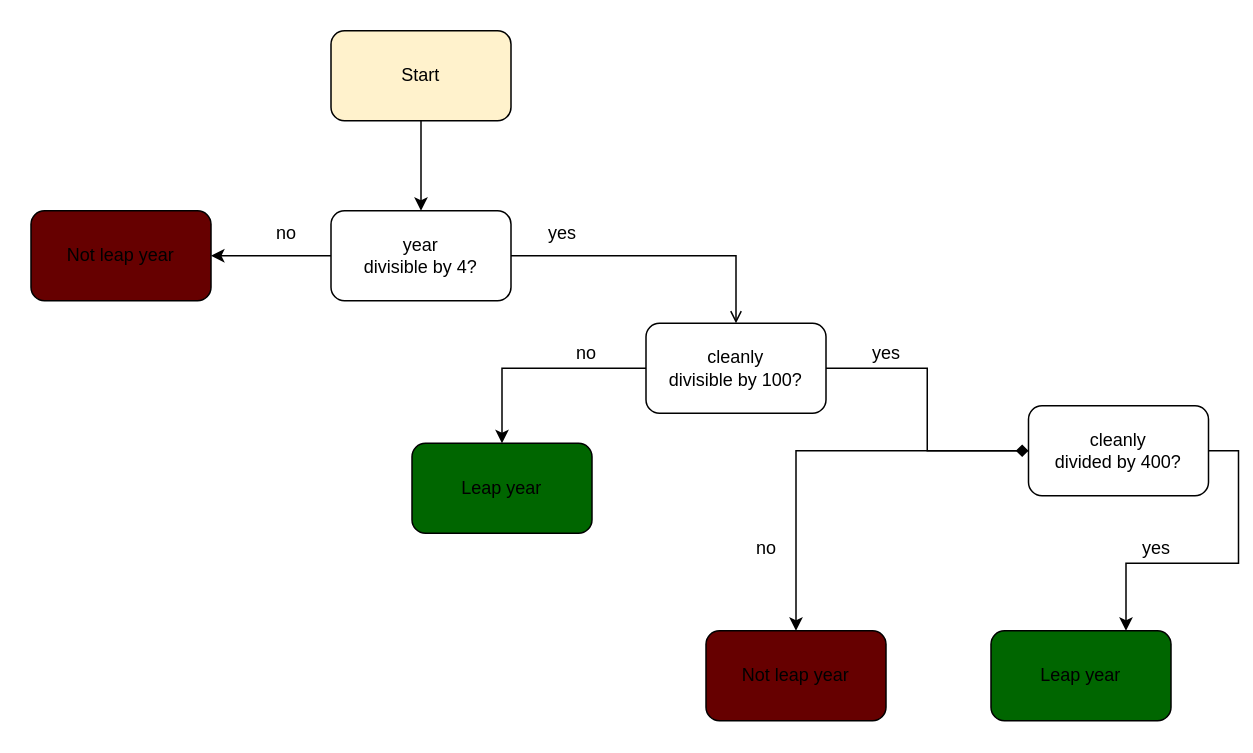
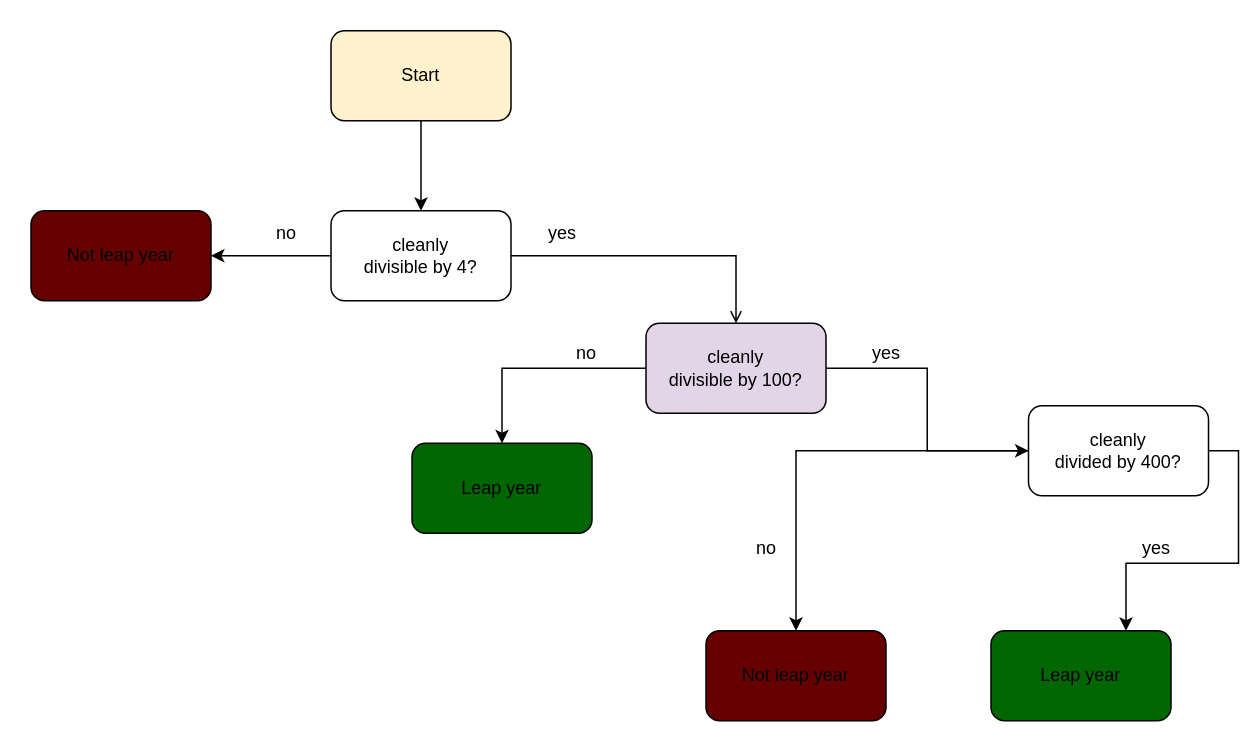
node "year divisible by 4?": label "year divisible by 4?" -> "cleanly divisible by 4?"
node "cleanly divisible by 100?": fillcolor #ffffff -> #e1d5e7
edge "cleanly divisible by 100?" -> "cleanly divided by 400?": arrowhead diamond -> classic
